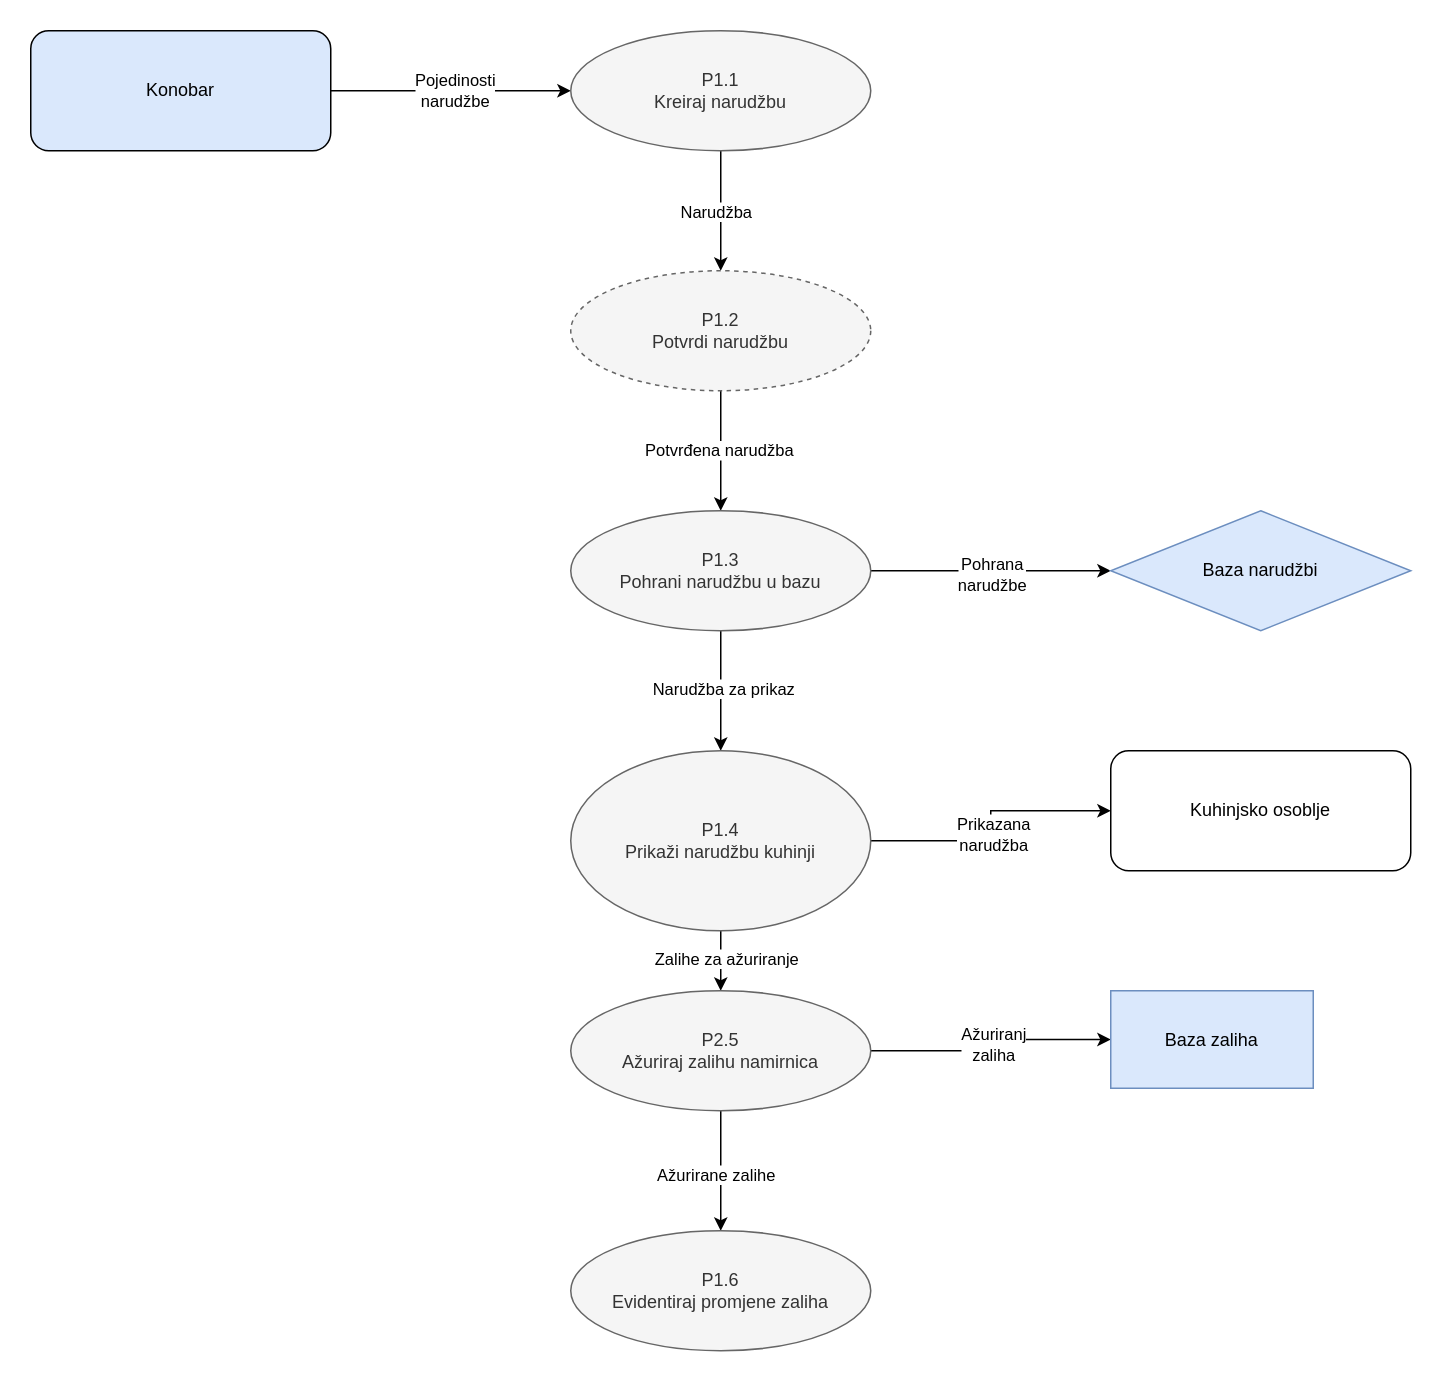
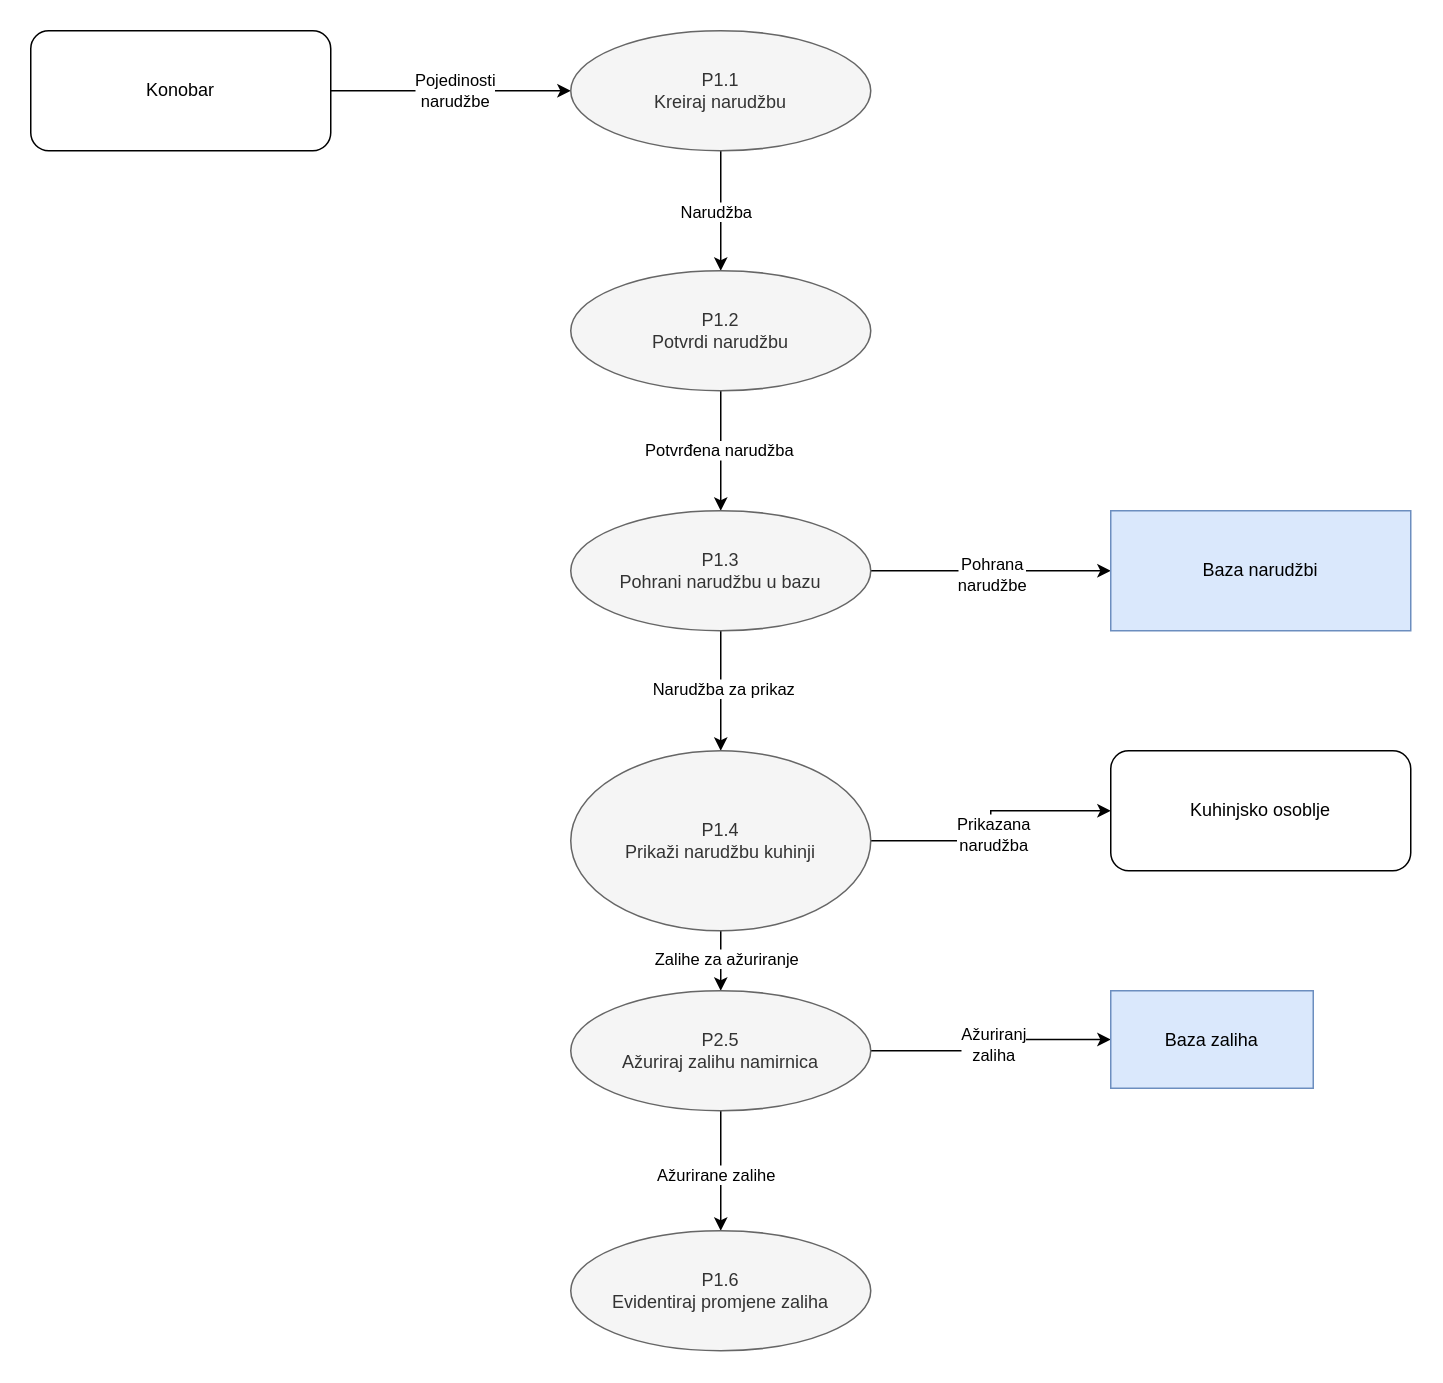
node "Konobar": fillcolor #dae8fc -> #ffffff
node "P1.2 Potvrdi narudžbu": style dashed -> solid
node "Baza narudžbi": shape diamond -> rectangle
